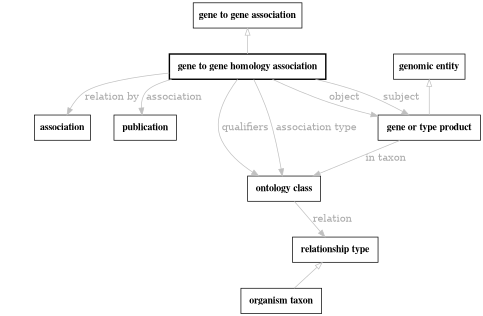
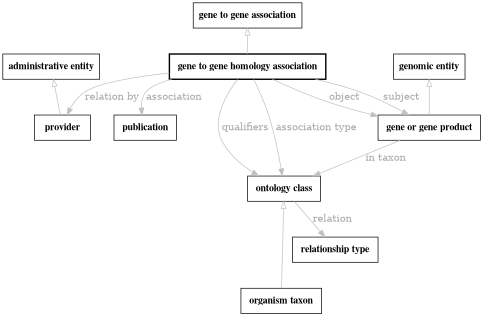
node "administrative entity": added
node "association": label "association" -> "provider"
node "gene or type product": label "gene or type product" -> "gene or gene product"
edge "organism taxon" -> "relationship type": now "organism taxon" -> "ontology class"
